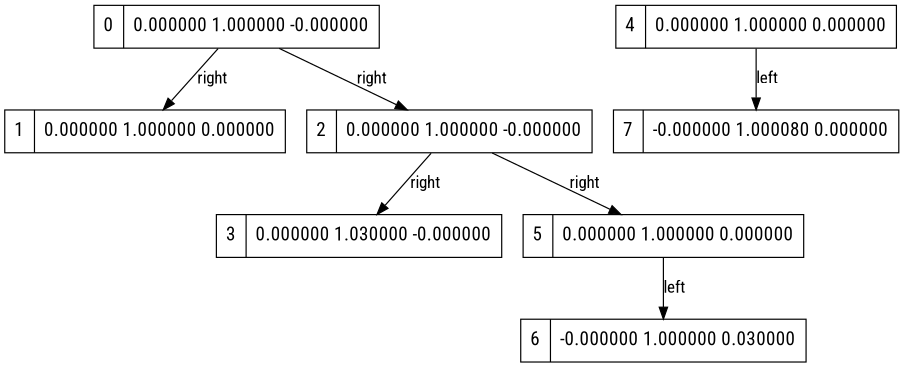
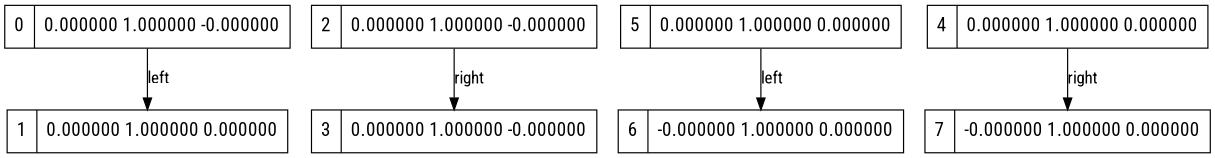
edge "0" -> "2": removed, label "right"
edge "0" -> "1": label "right" -> "left"
edge "4" -> "7": label "left" -> "right"
node "7": text "-0.000000 1.000080 0.000000" -> "-0.000000 1.000000 0.000000"
edge "2" -> "5": removed, label "right"
node "3": text "0.000000 1.030000 -0.000000" -> "0.000000 1.000000 -0.000000"
node "6": text "-0.000000 1.000000 0.030000" -> "-0.000000 1.000000 0.000000"
